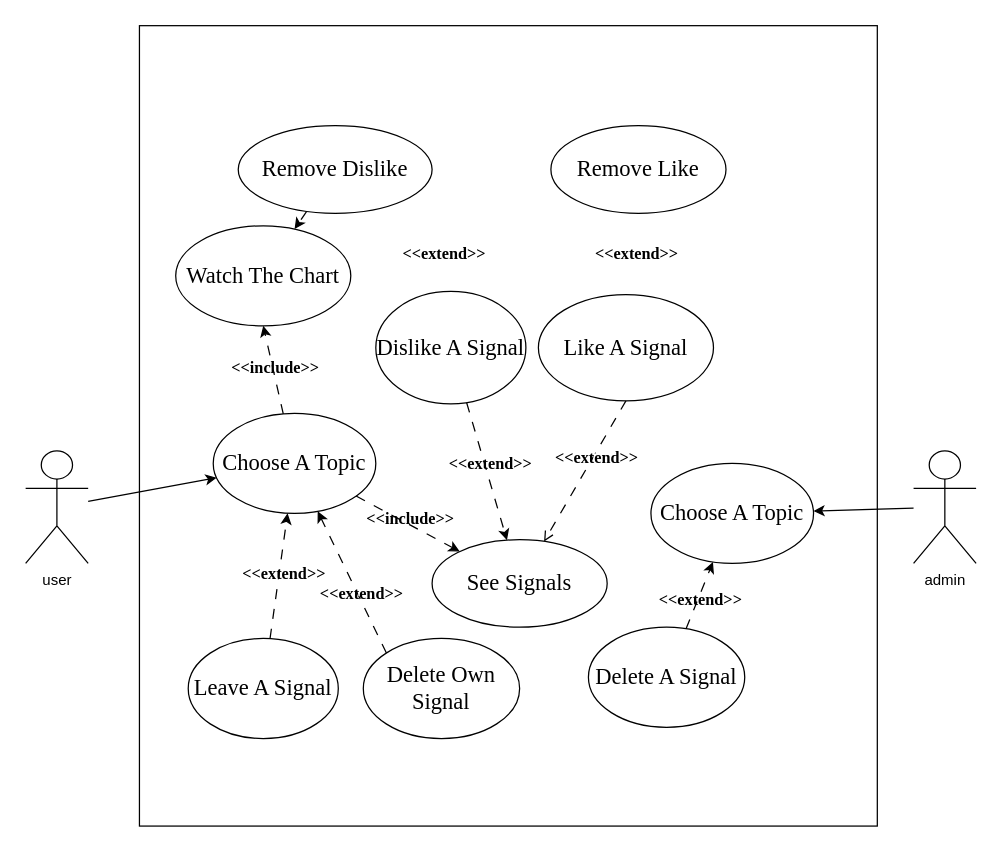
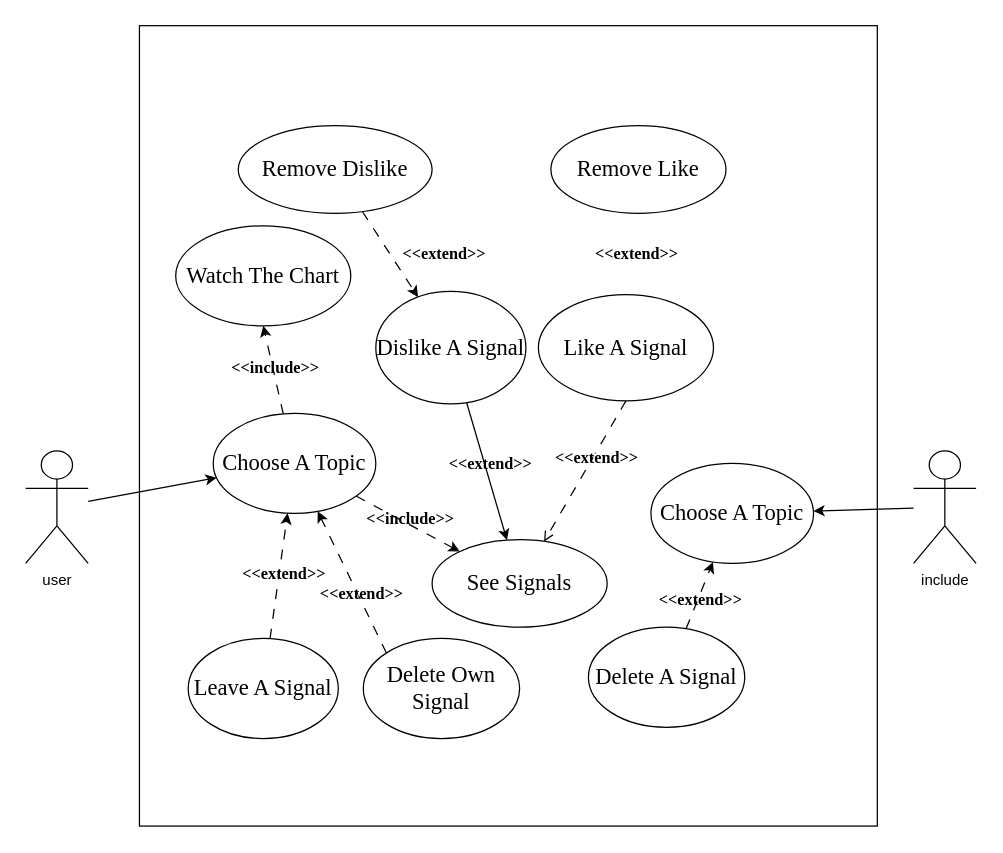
edge "Remove Dislike" -> "Watch The Chart": now "Remove Dislike" -> "Dislike A Signal"
edge "Dislike A Signal" -> "See Signals": style dashed -> solid
node "admin": label "admin" -> "include"
